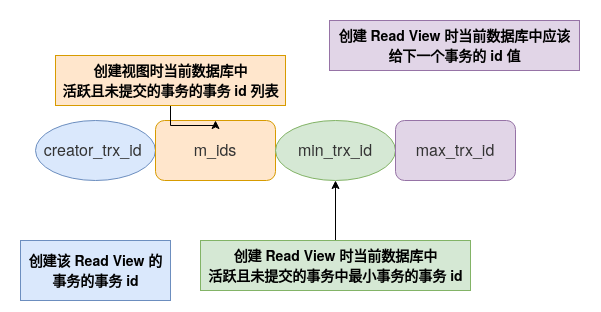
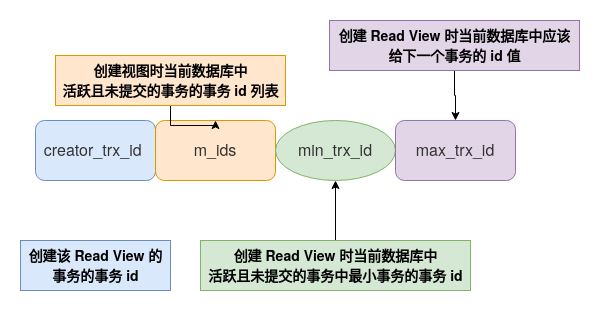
edge "创建 Read View 时当前数据库中应该 给下一个事务的 id 值" -> "max_trx_id": added
node "creator_trx_id": shape ellipse -> rounded rectangle
node "创建该 Read View 的 事务的事务 id": size 150x60 -> 150x50
